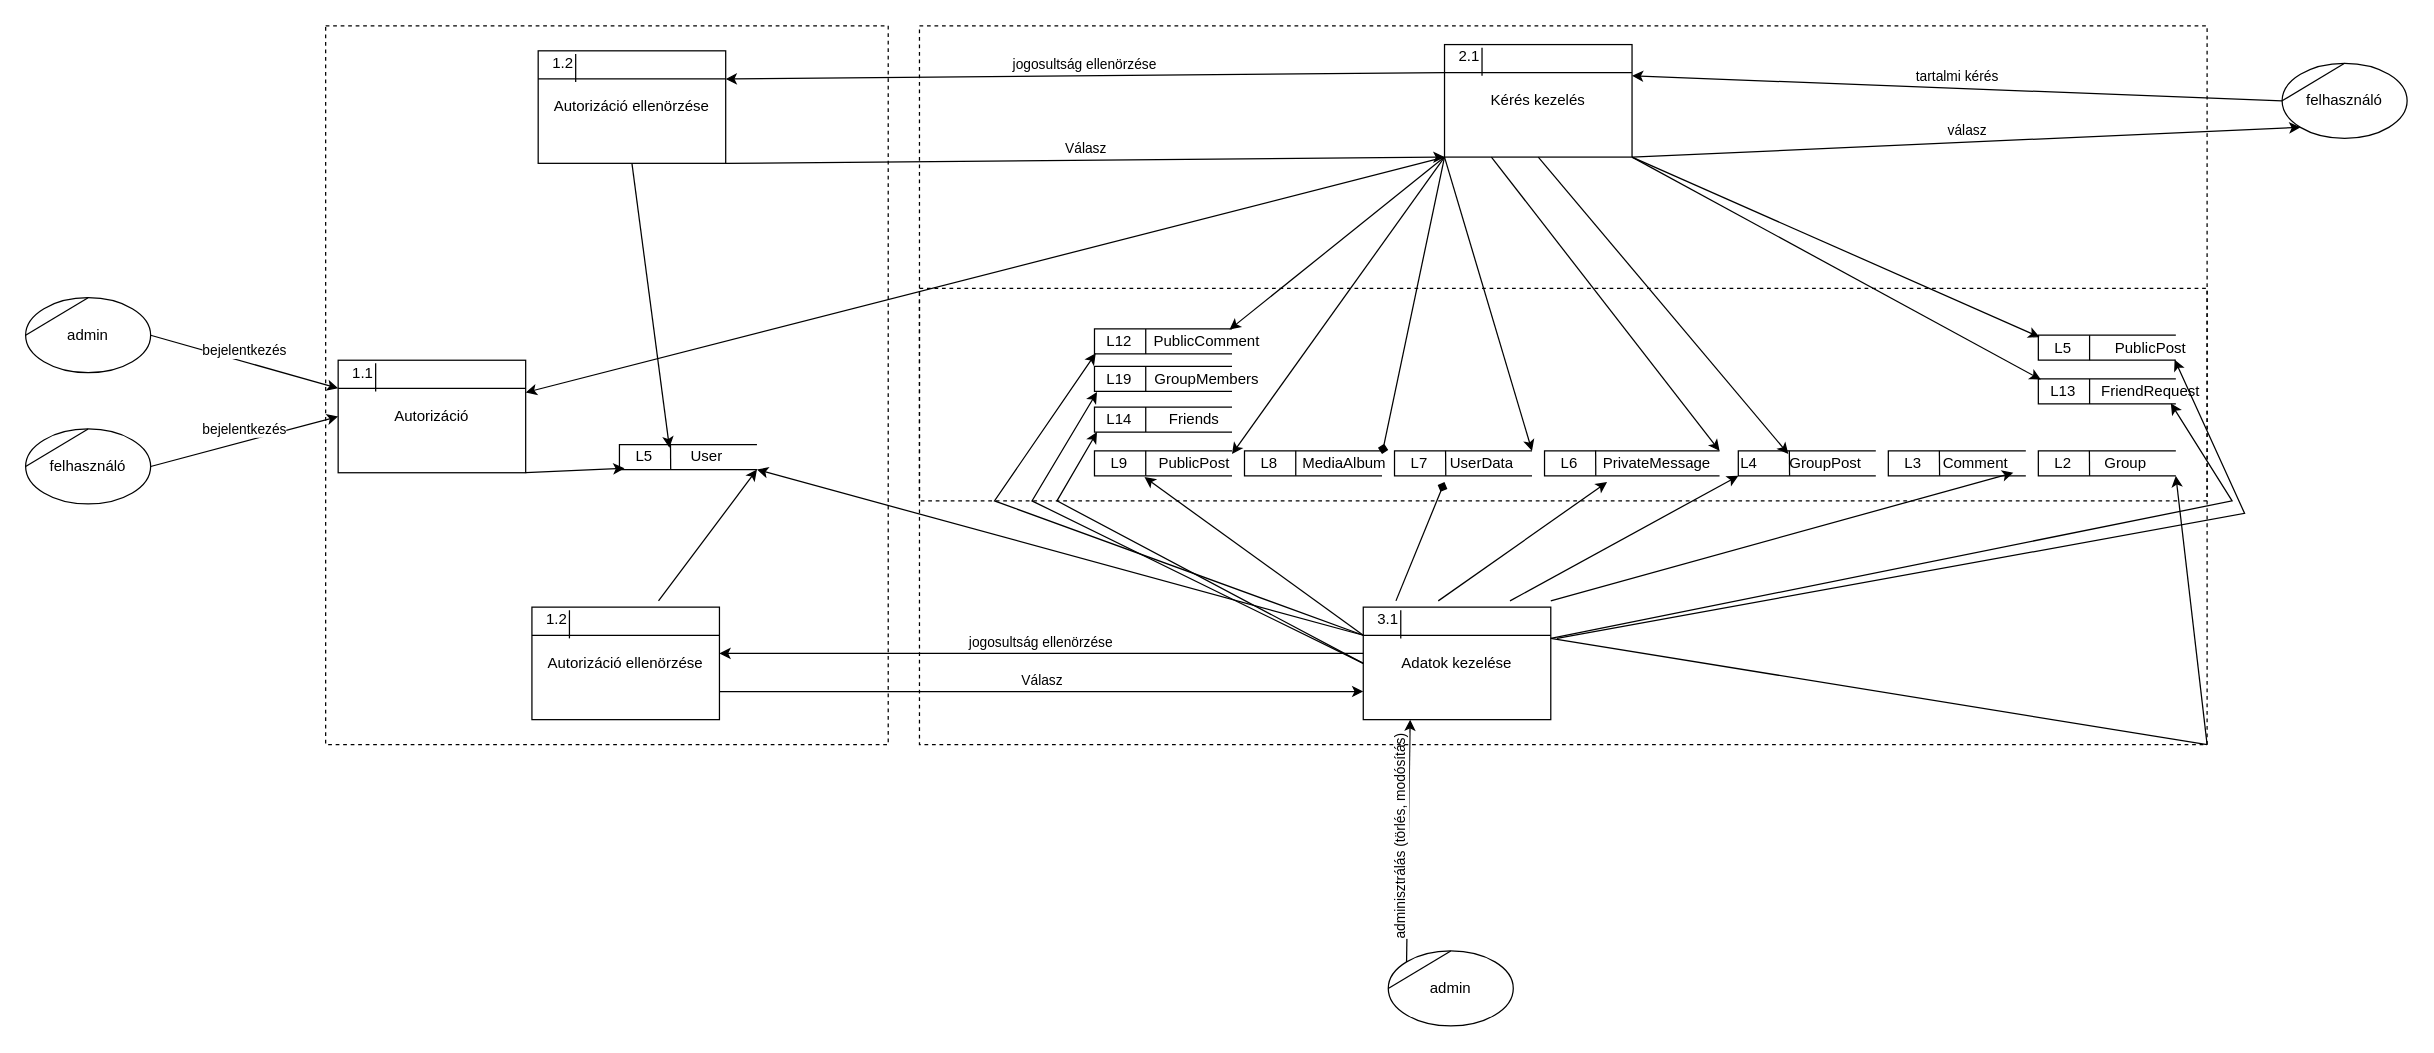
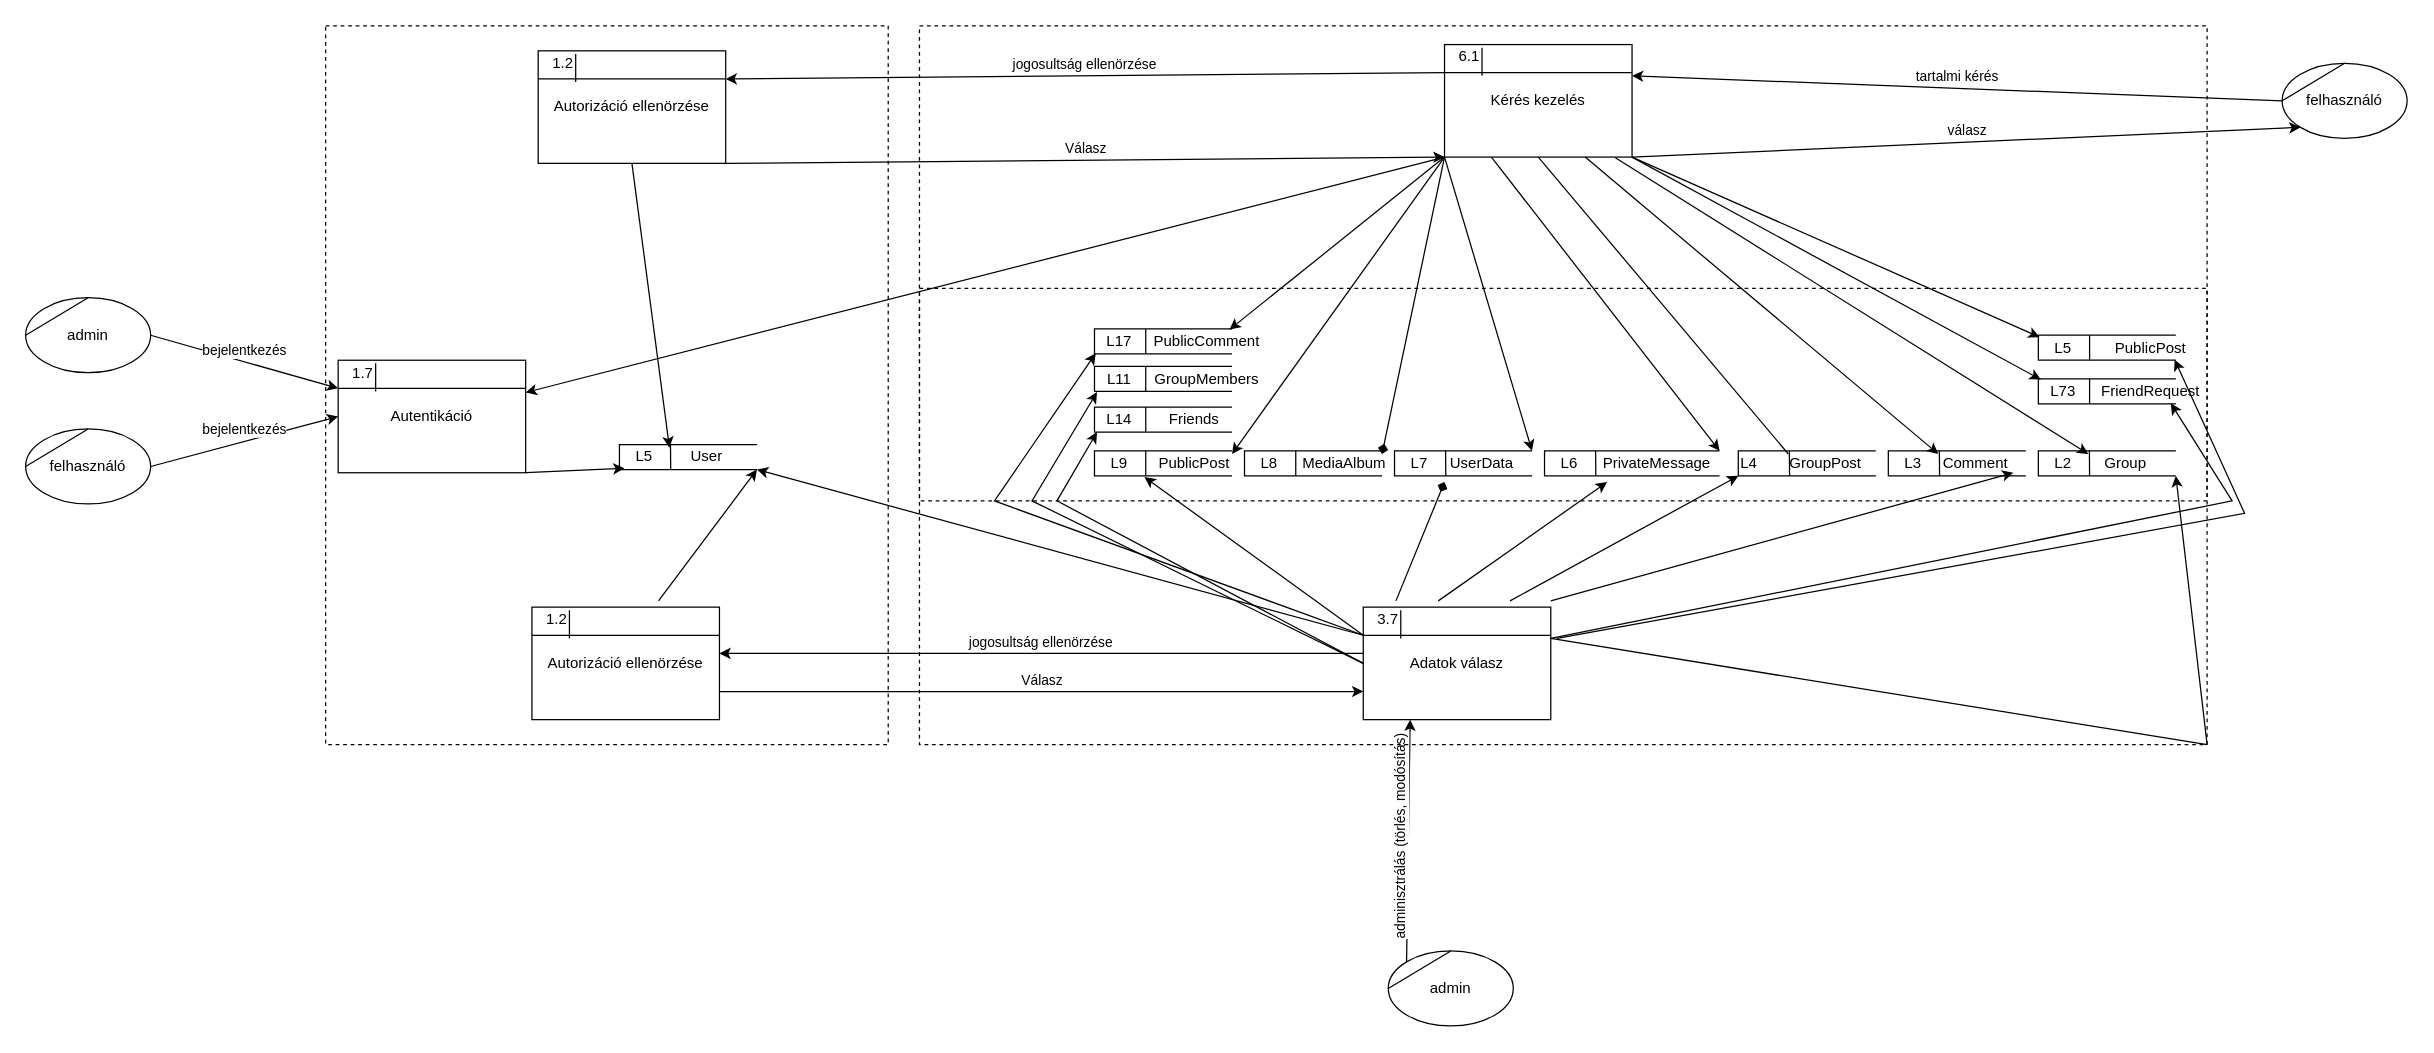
node "2.1": label "2.1" -> "6.1"
edge "Kérés kezelés" -> "Comment": added
edge "Kérés kezelés" -> "Group": added
node "L12": label "L12" -> "L17"
node "1.1": label "1.1" -> "1.7"
node "L19": label "L19" -> "L11"
node "L13": label "L13" -> "L73"
node "Autorizáció": label "Autorizáció" -> "Autentikáció"
edge "Kérés kezelés" -> "GroupPost": arrowhead classic -> none
node "3.1": label "3.1" -> "3.7"
node "Adatok kezelése": label "Adatok kezelése" -> "Adatok válasz"
